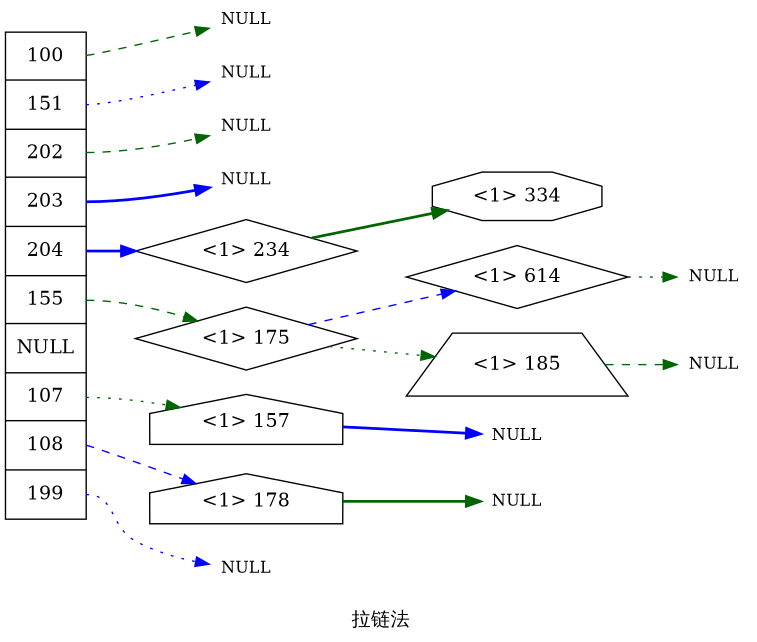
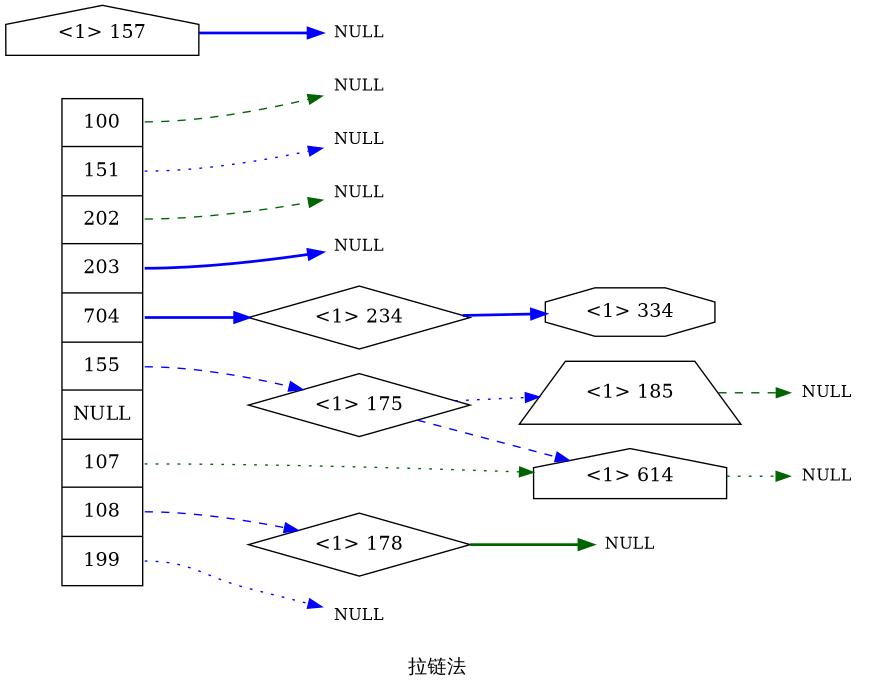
edge "<1> 234" -> "<1> 334": color darkgreen -> blue
node "100": text "204" -> "704"
node "<1> 614": shape diamond -> house
edge "100" -> "<1> 175": color darkgreen -> blue
edge "<1> 175" -> "<1> 185": color darkgreen -> blue
edge "100" -> "<1> 157": now "100" -> "<1> 614"
node "<1> 178": shape house -> diamond
